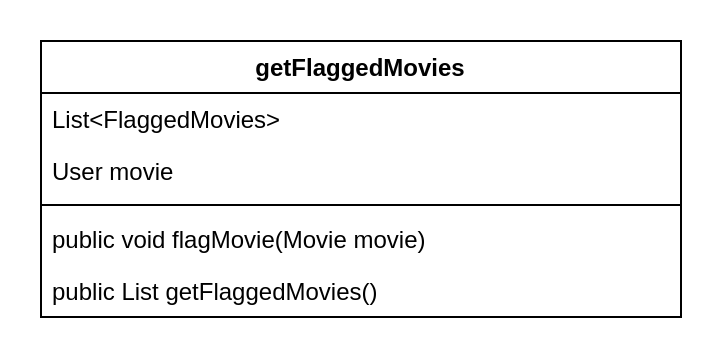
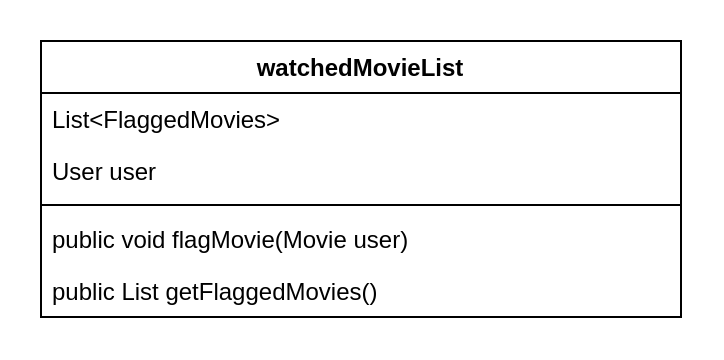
node "getFlaggedMovies": label "getFlaggedMovies" -> "watchedMovieList"
node "User movie": label "User movie" -> "User user"
node "public void flagMovie(Movie movie)": label "public void flagMovie(Movie movie)" -> "public void flagMovie(Movie user)"
